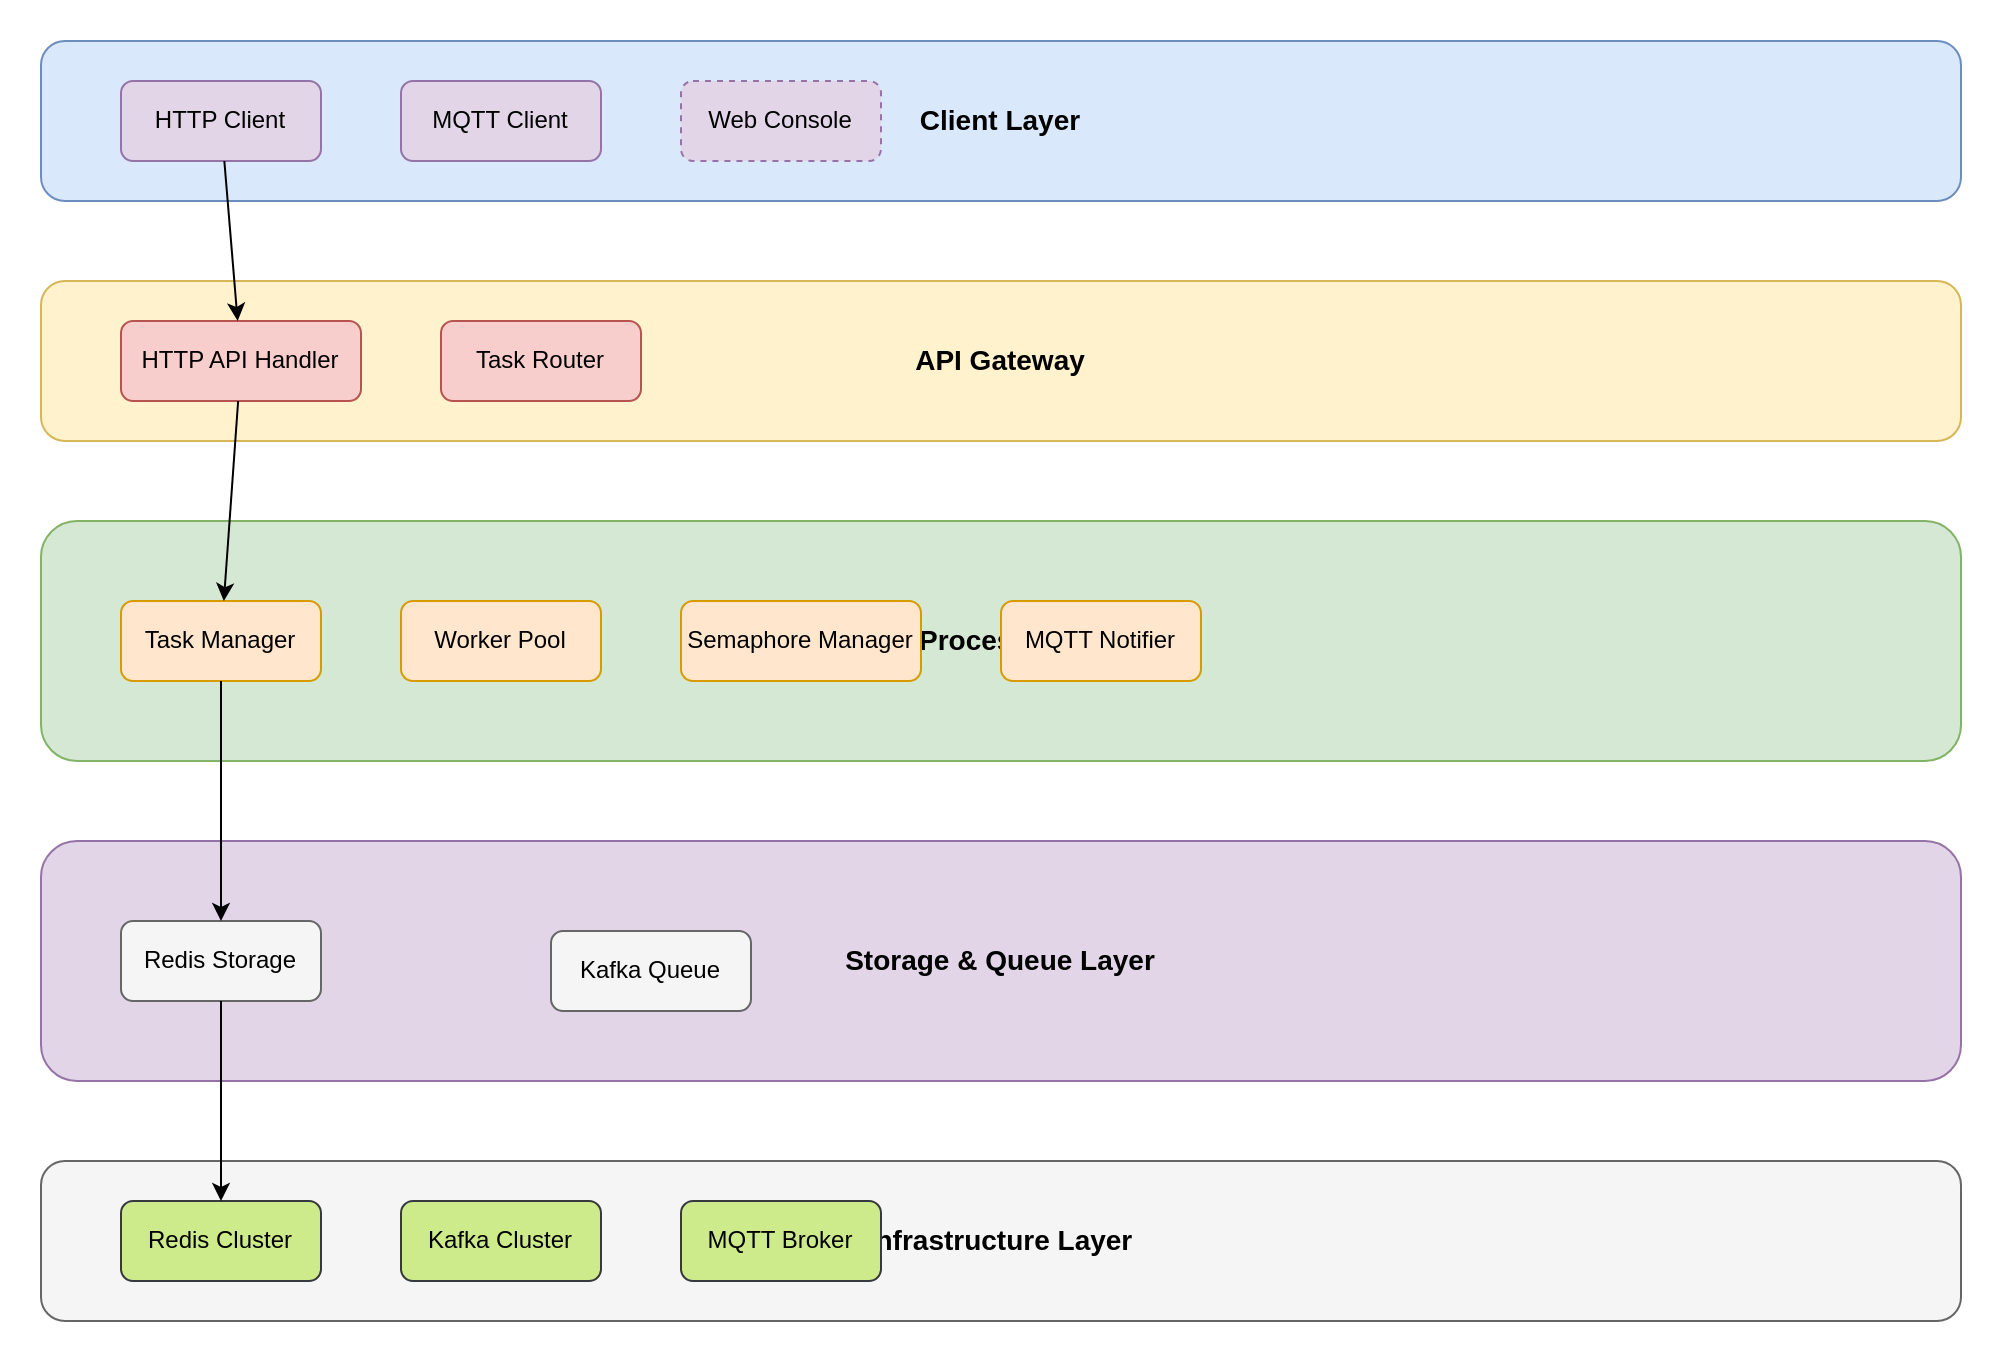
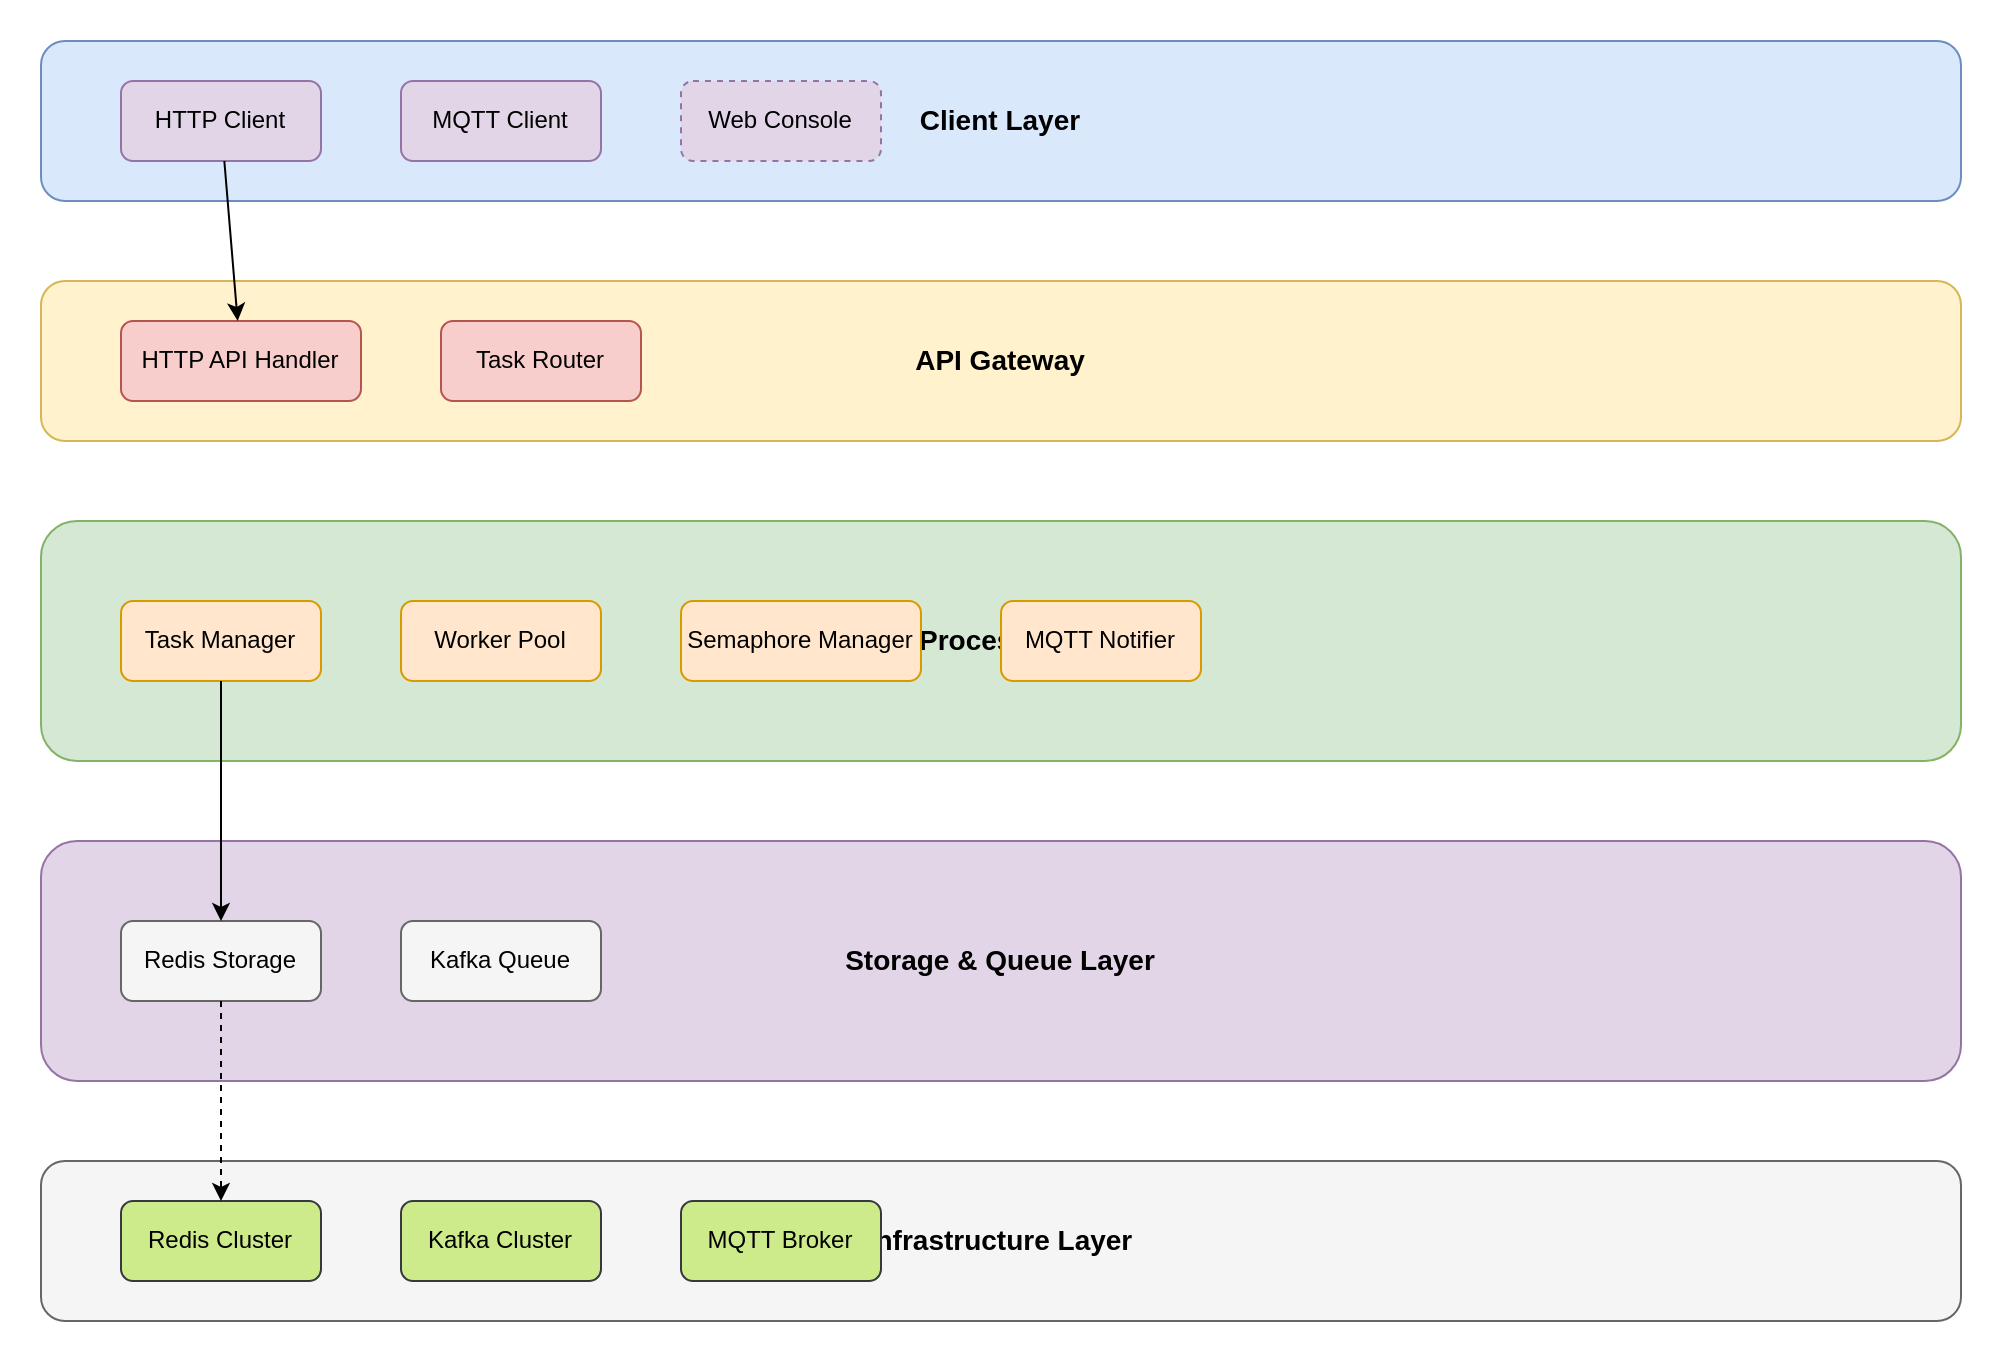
edge "HTTP API Handler" -> "Task Manager": removed
node "Kafka Queue": moved (651, 971) -> (501, 961)
edge "Redis Storage" -> "Redis Cluster": style solid -> dashed
